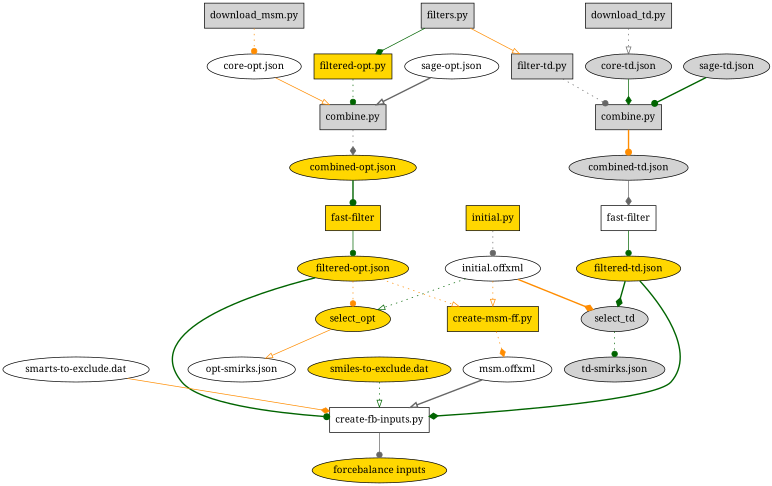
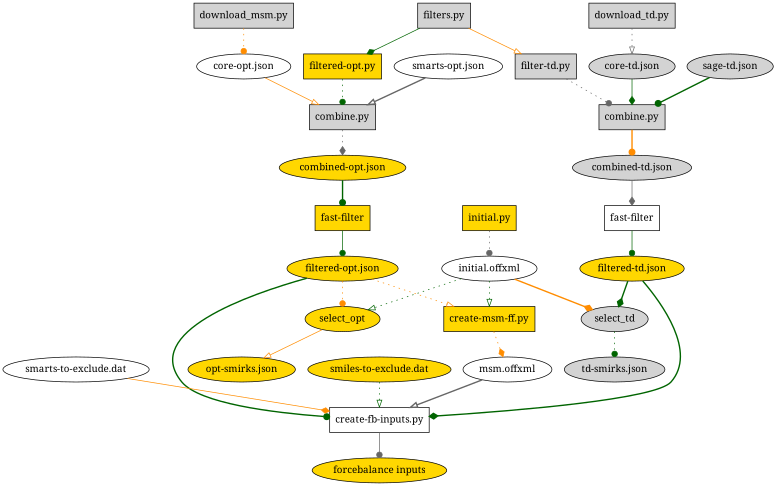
node "sage-opt.json": label "sage-opt.json" -> "smarts-opt.json"
edge "initial.offxml" -> "create-msm-ff.py": color darkorange -> darkgreen
node "opt-smirks.json": fillcolor white -> gold
